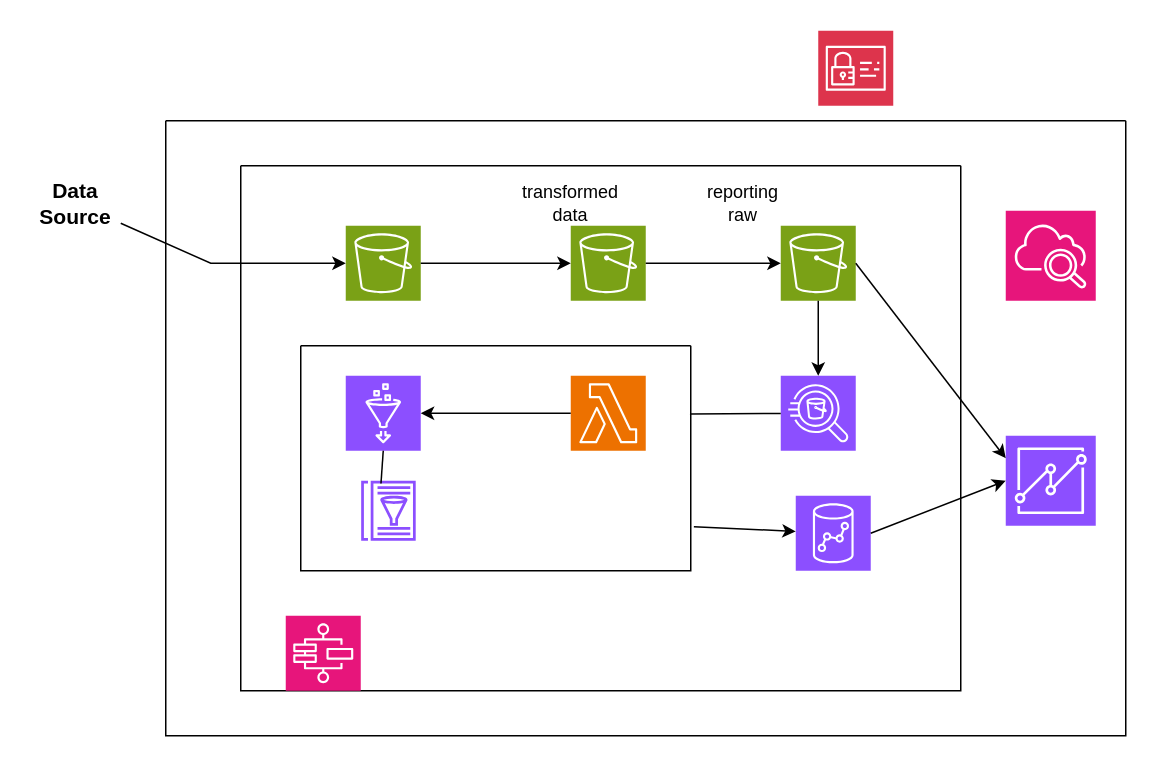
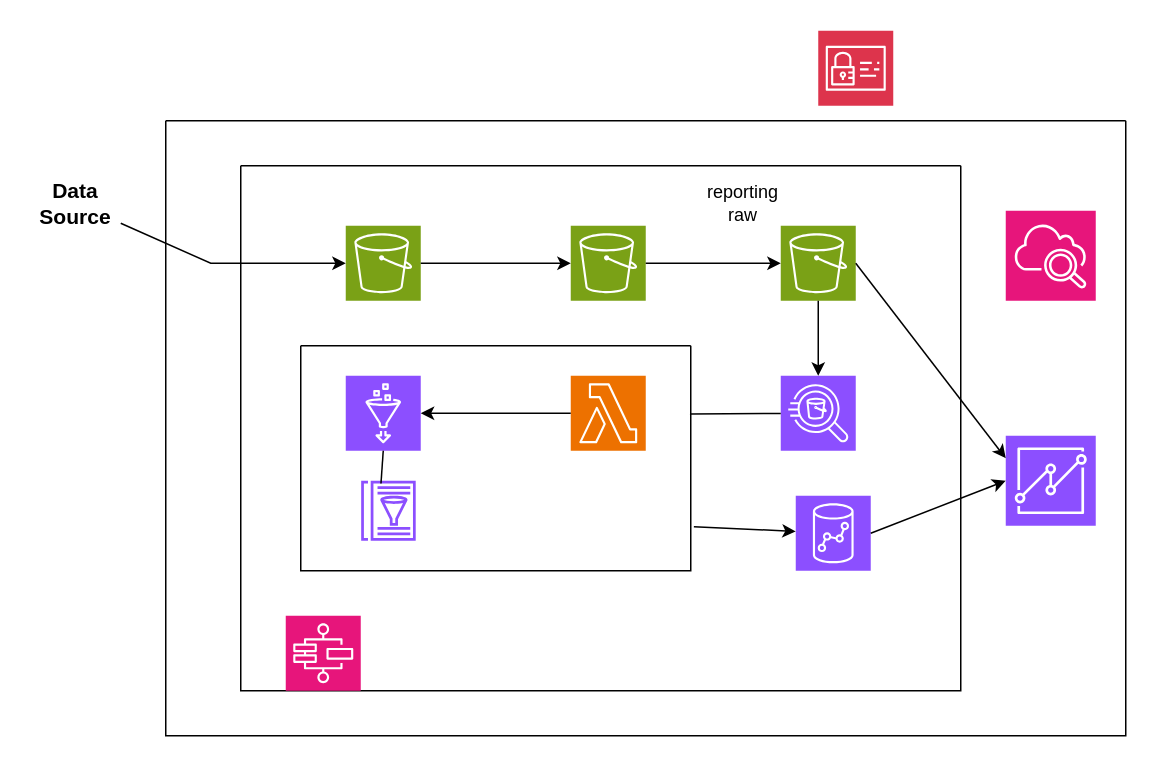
node "transformed data": removed
